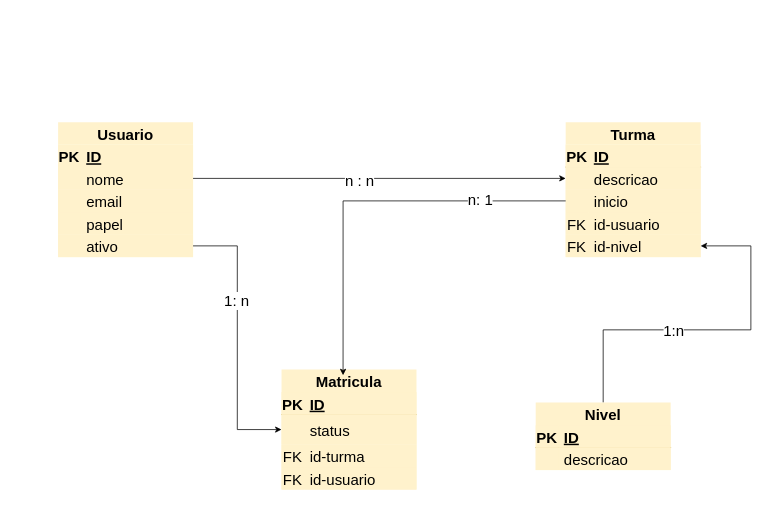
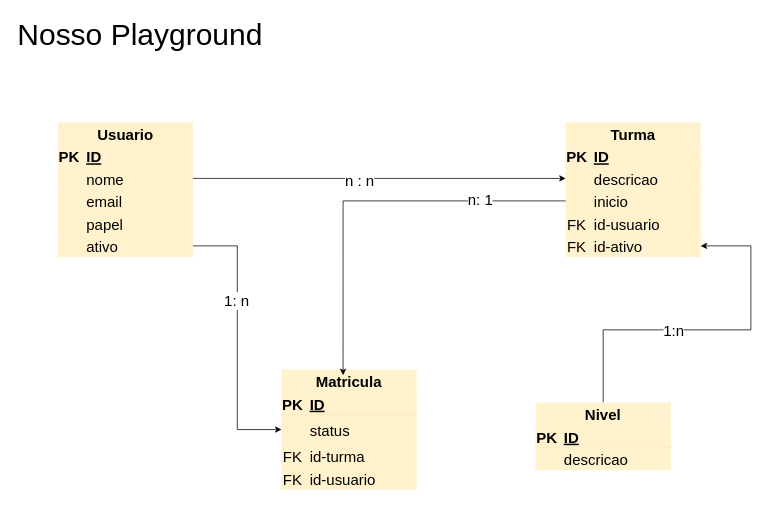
node "Nosso Playground": added
node "id-nivel": label "id-nivel" -> "id-ativo"
